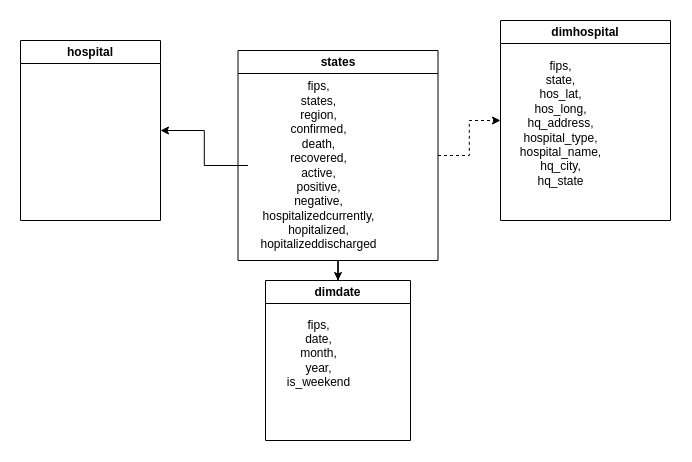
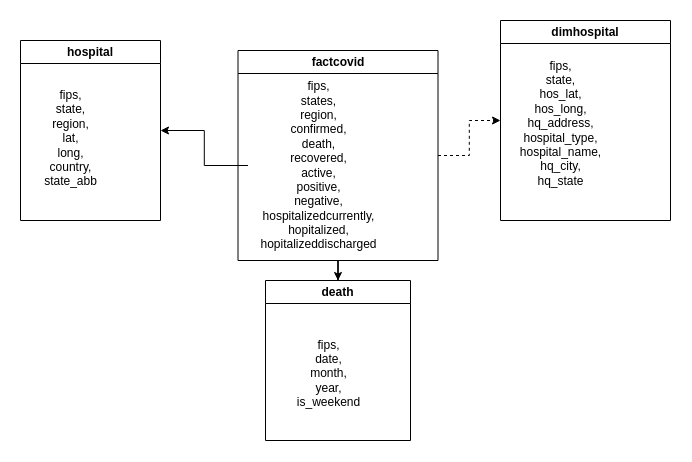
node "states": label "states" -> "factcovid"
node "fips, state, region, lat, long, country, state_abb": added
node "dimdate": label "dimdate" -> "death"
node "fips, date, month, year, is_weekend": moved (318, 354) -> (328, 374)
